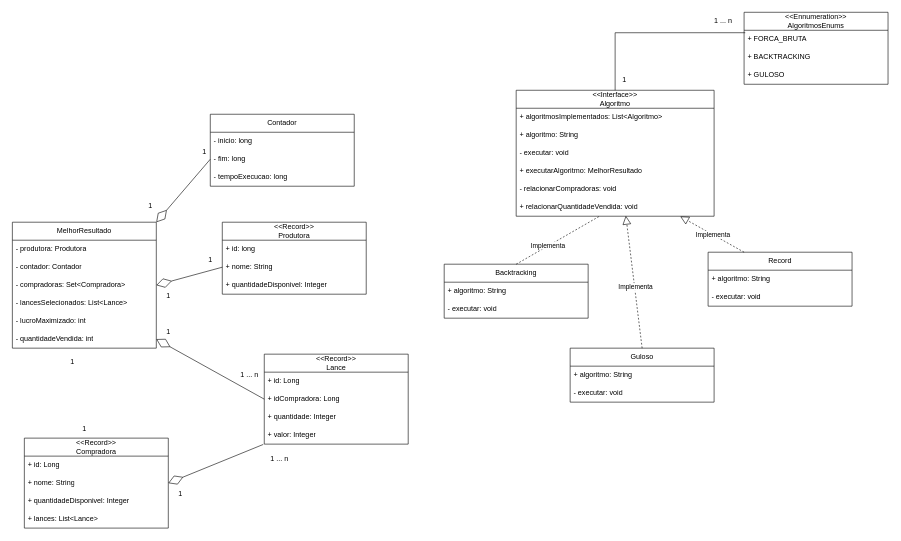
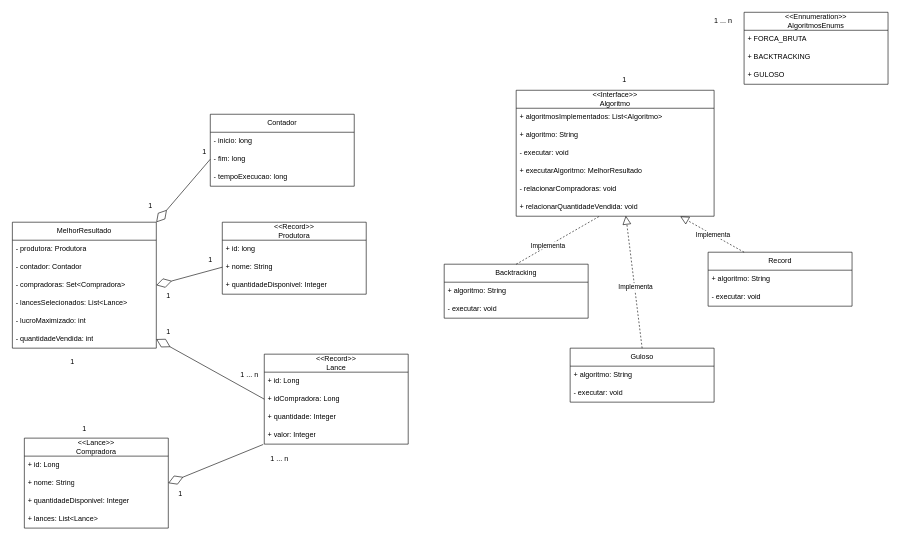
edge "+ FORCA_BRUTA" -- "<<Interface>> Algoritmo": removed
node "<<Record>> Compradora": label "<<Record>> Compradora" -> "<<Lance>> Compradora"
